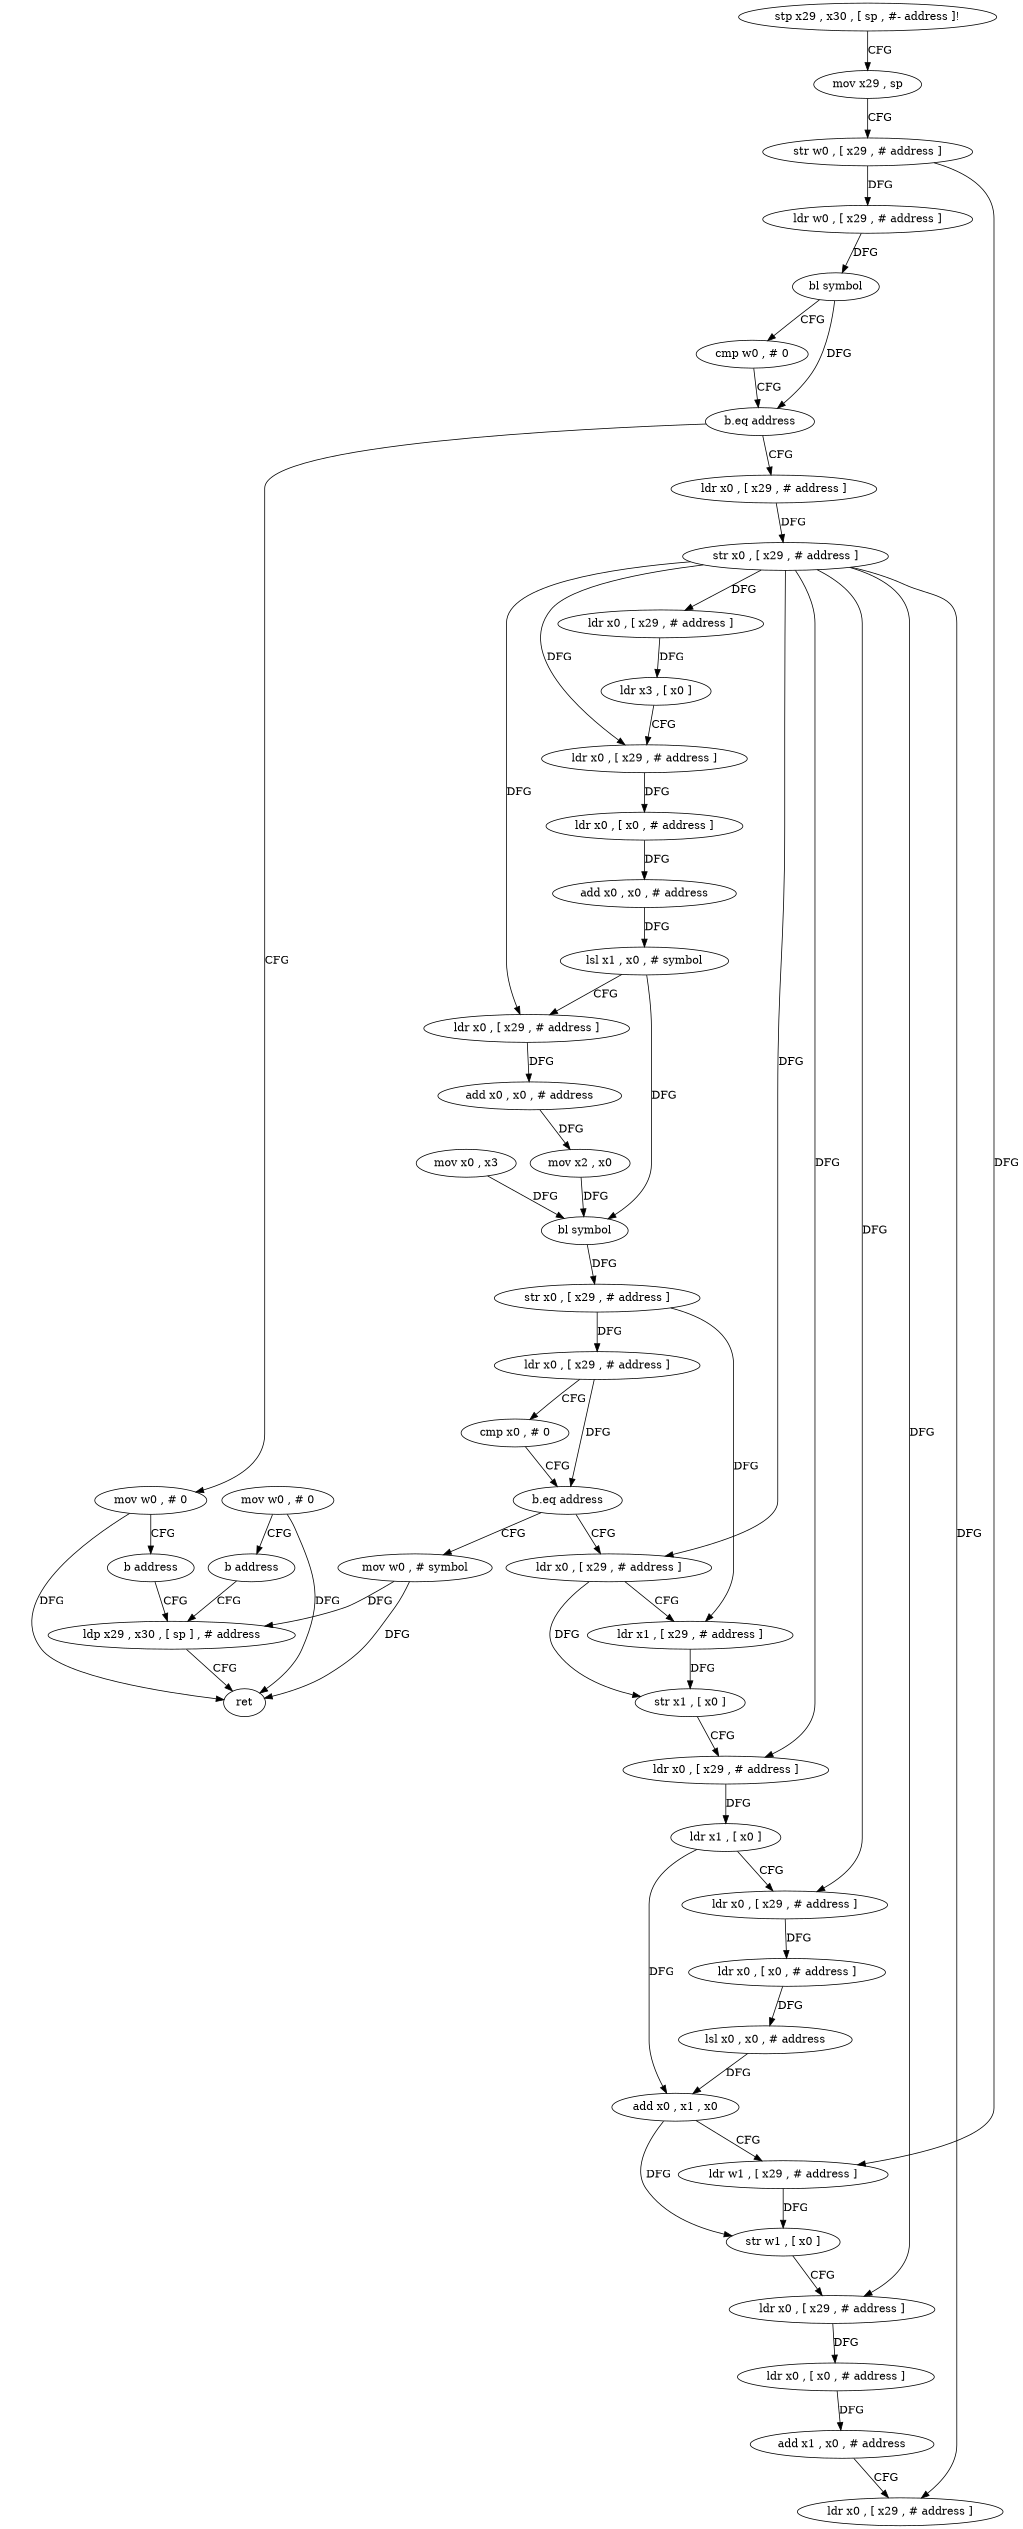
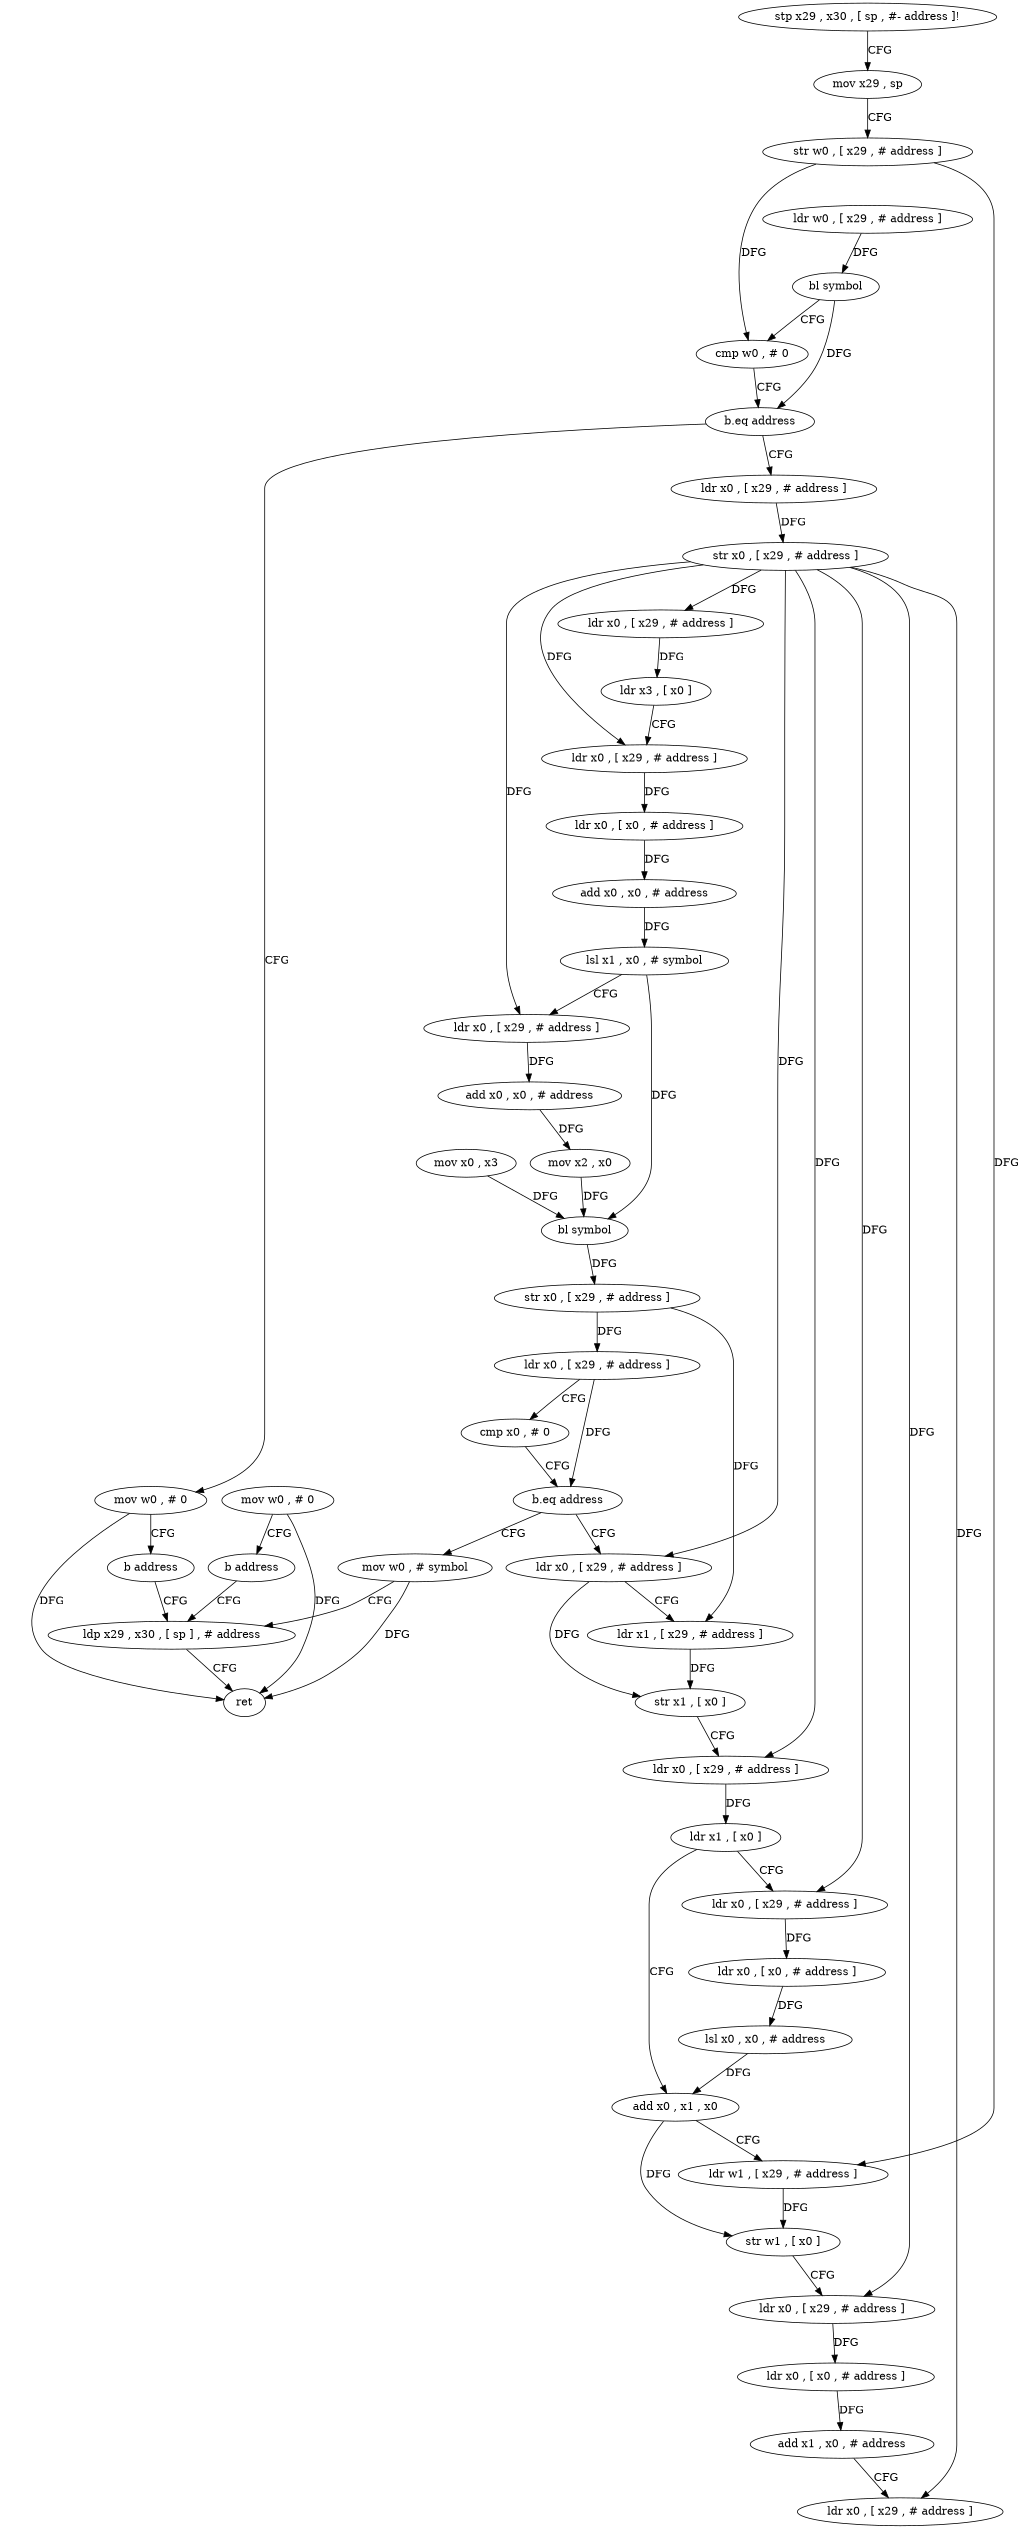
edge "str w0 , [ x29 , # address ]" -> "ldr w0 , [ x29 , # address ]": now "str w0 , [ x29 , # address ]" -> "cmp w0 , # 0"
edge "mov w0 , # symbol" -> "ldp x29 , x30 , [ sp ] , # address": label "DFG" -> "CFG"
edge "ldr x1 , [ x0 ]" -> "add x0 , x1 , x0": label "DFG" -> "CFG"
